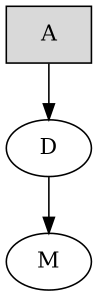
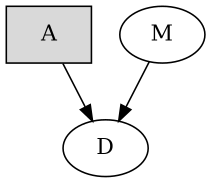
edge "D" -> "M": reversed
